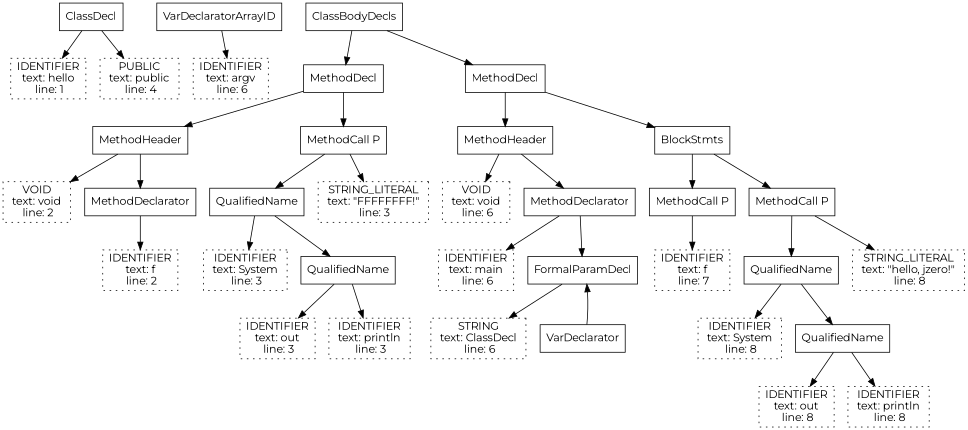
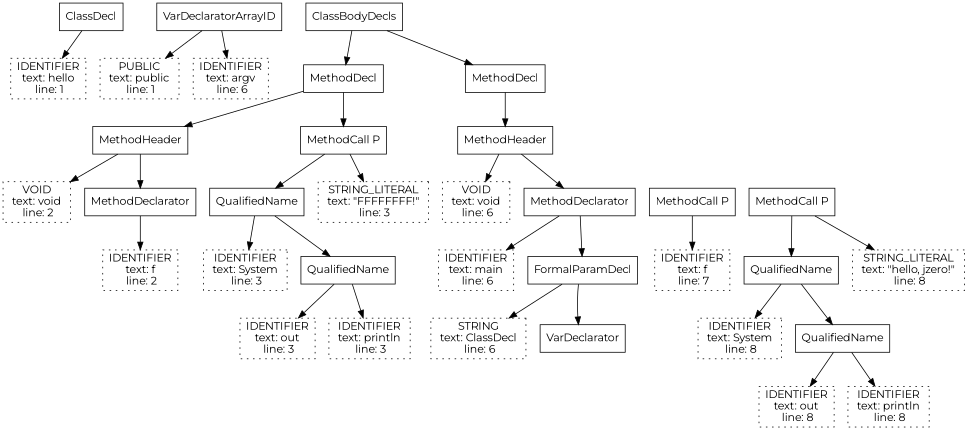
edge "ClassDecl" -> "PUBLIC": now "VarDeclaratorArrayID" -> "PUBLIC"
node "PUBLIC": text "line: 4" -> "line: 1"
node "BlockStmts": removed
edge "VarDeclarator" -> "FormalParamDecl": reversed
